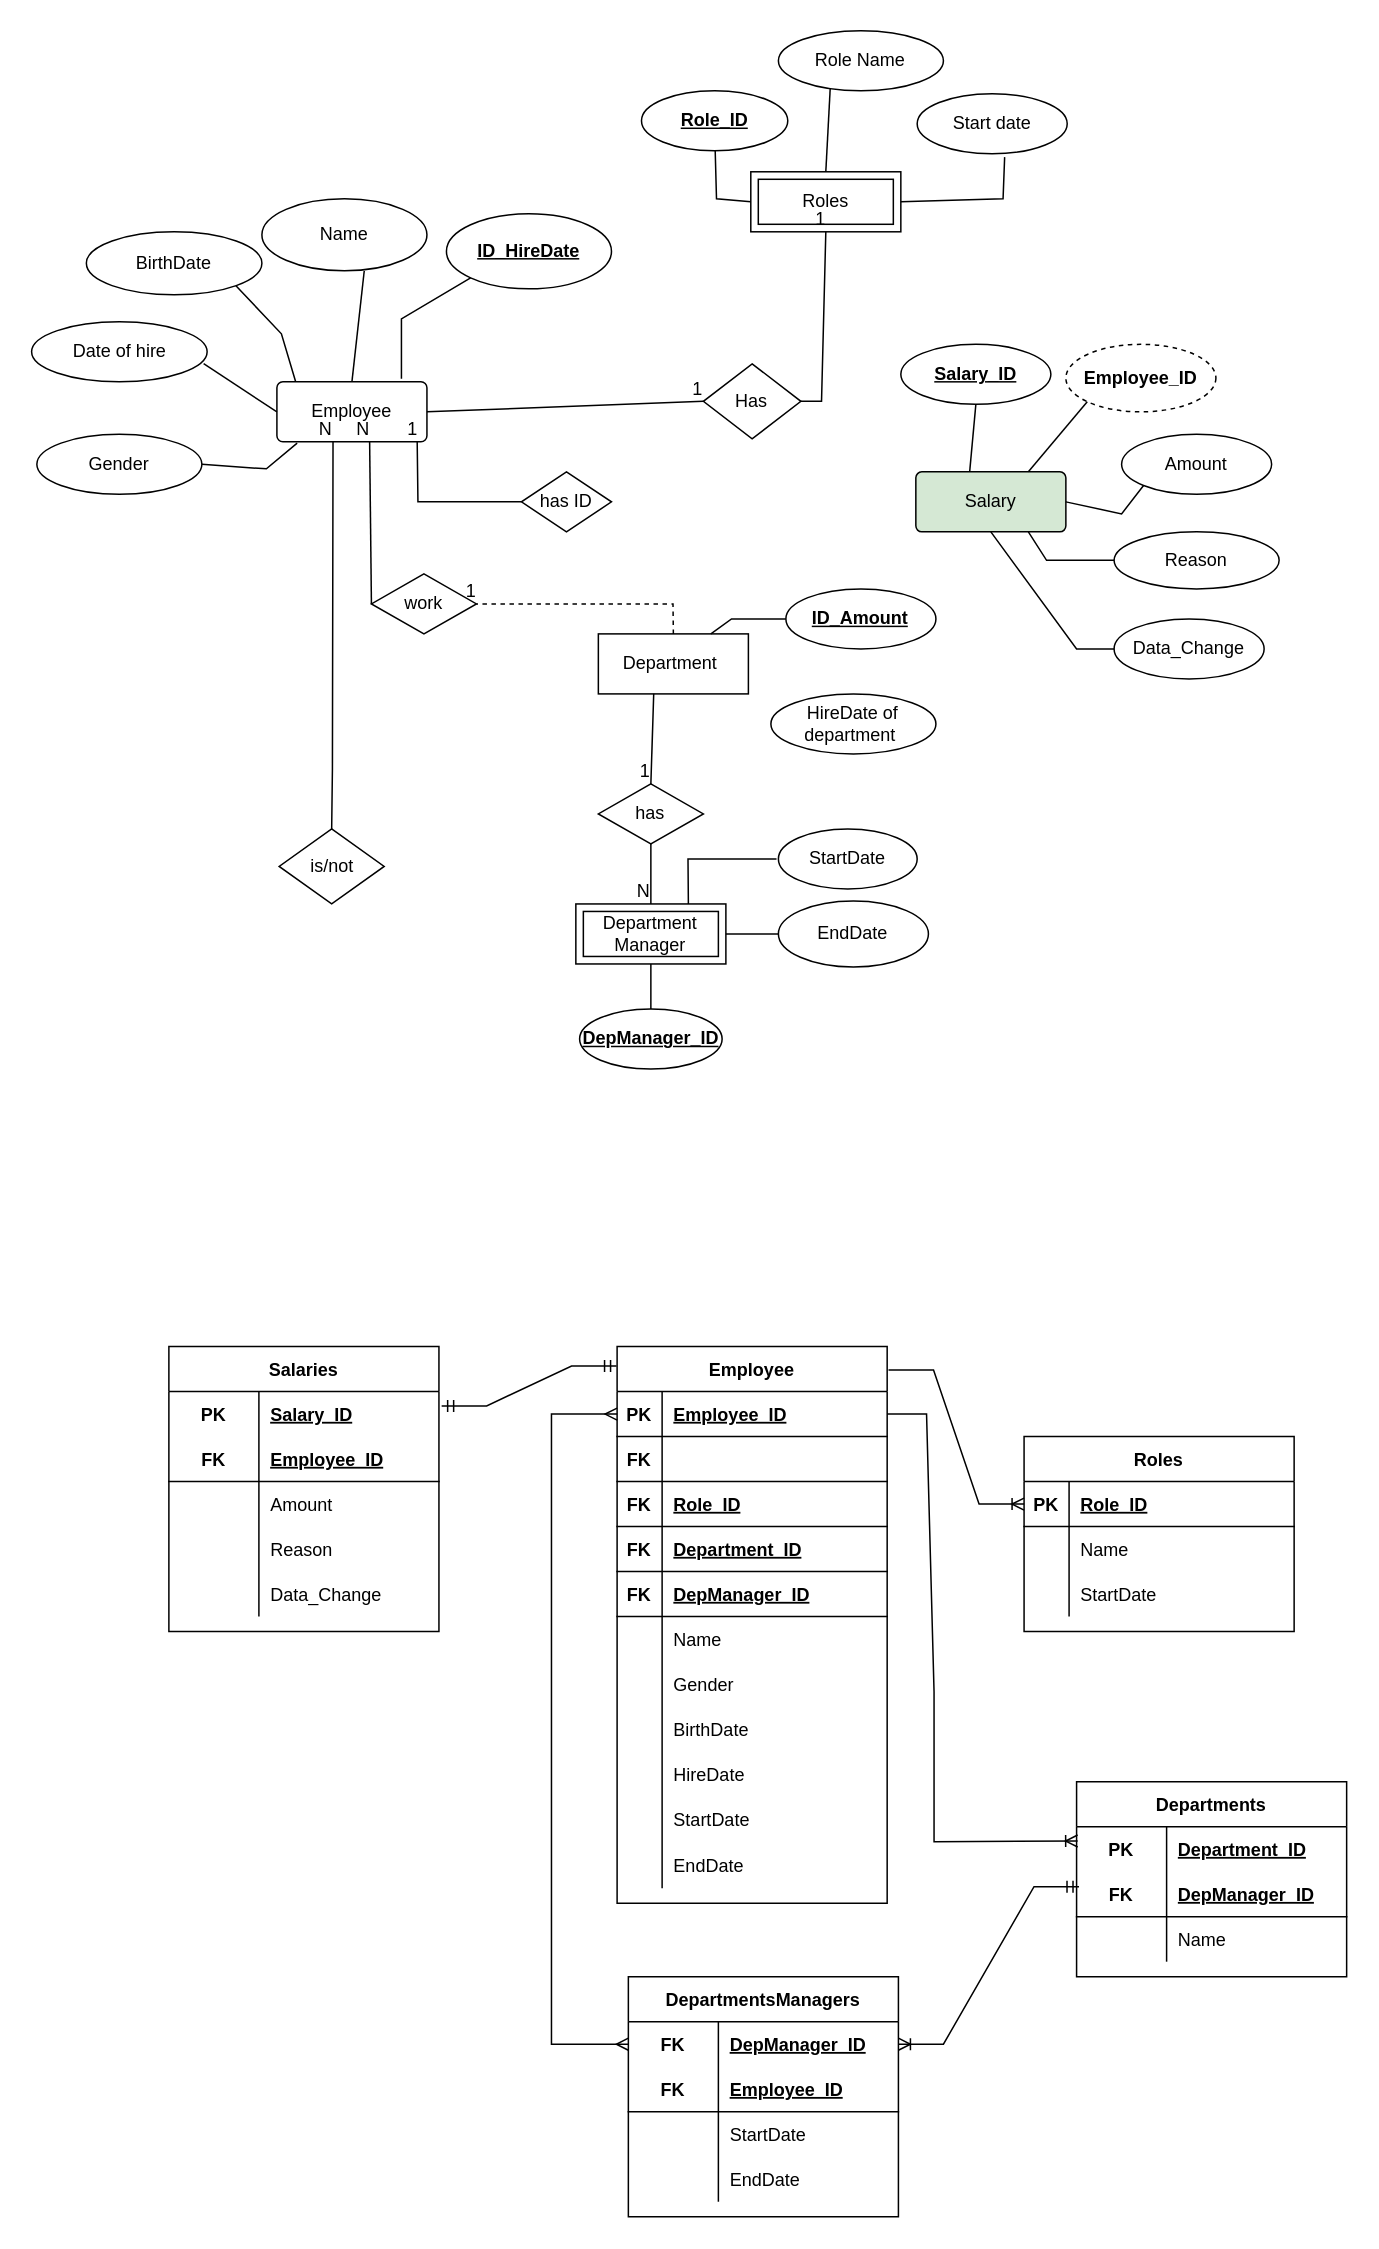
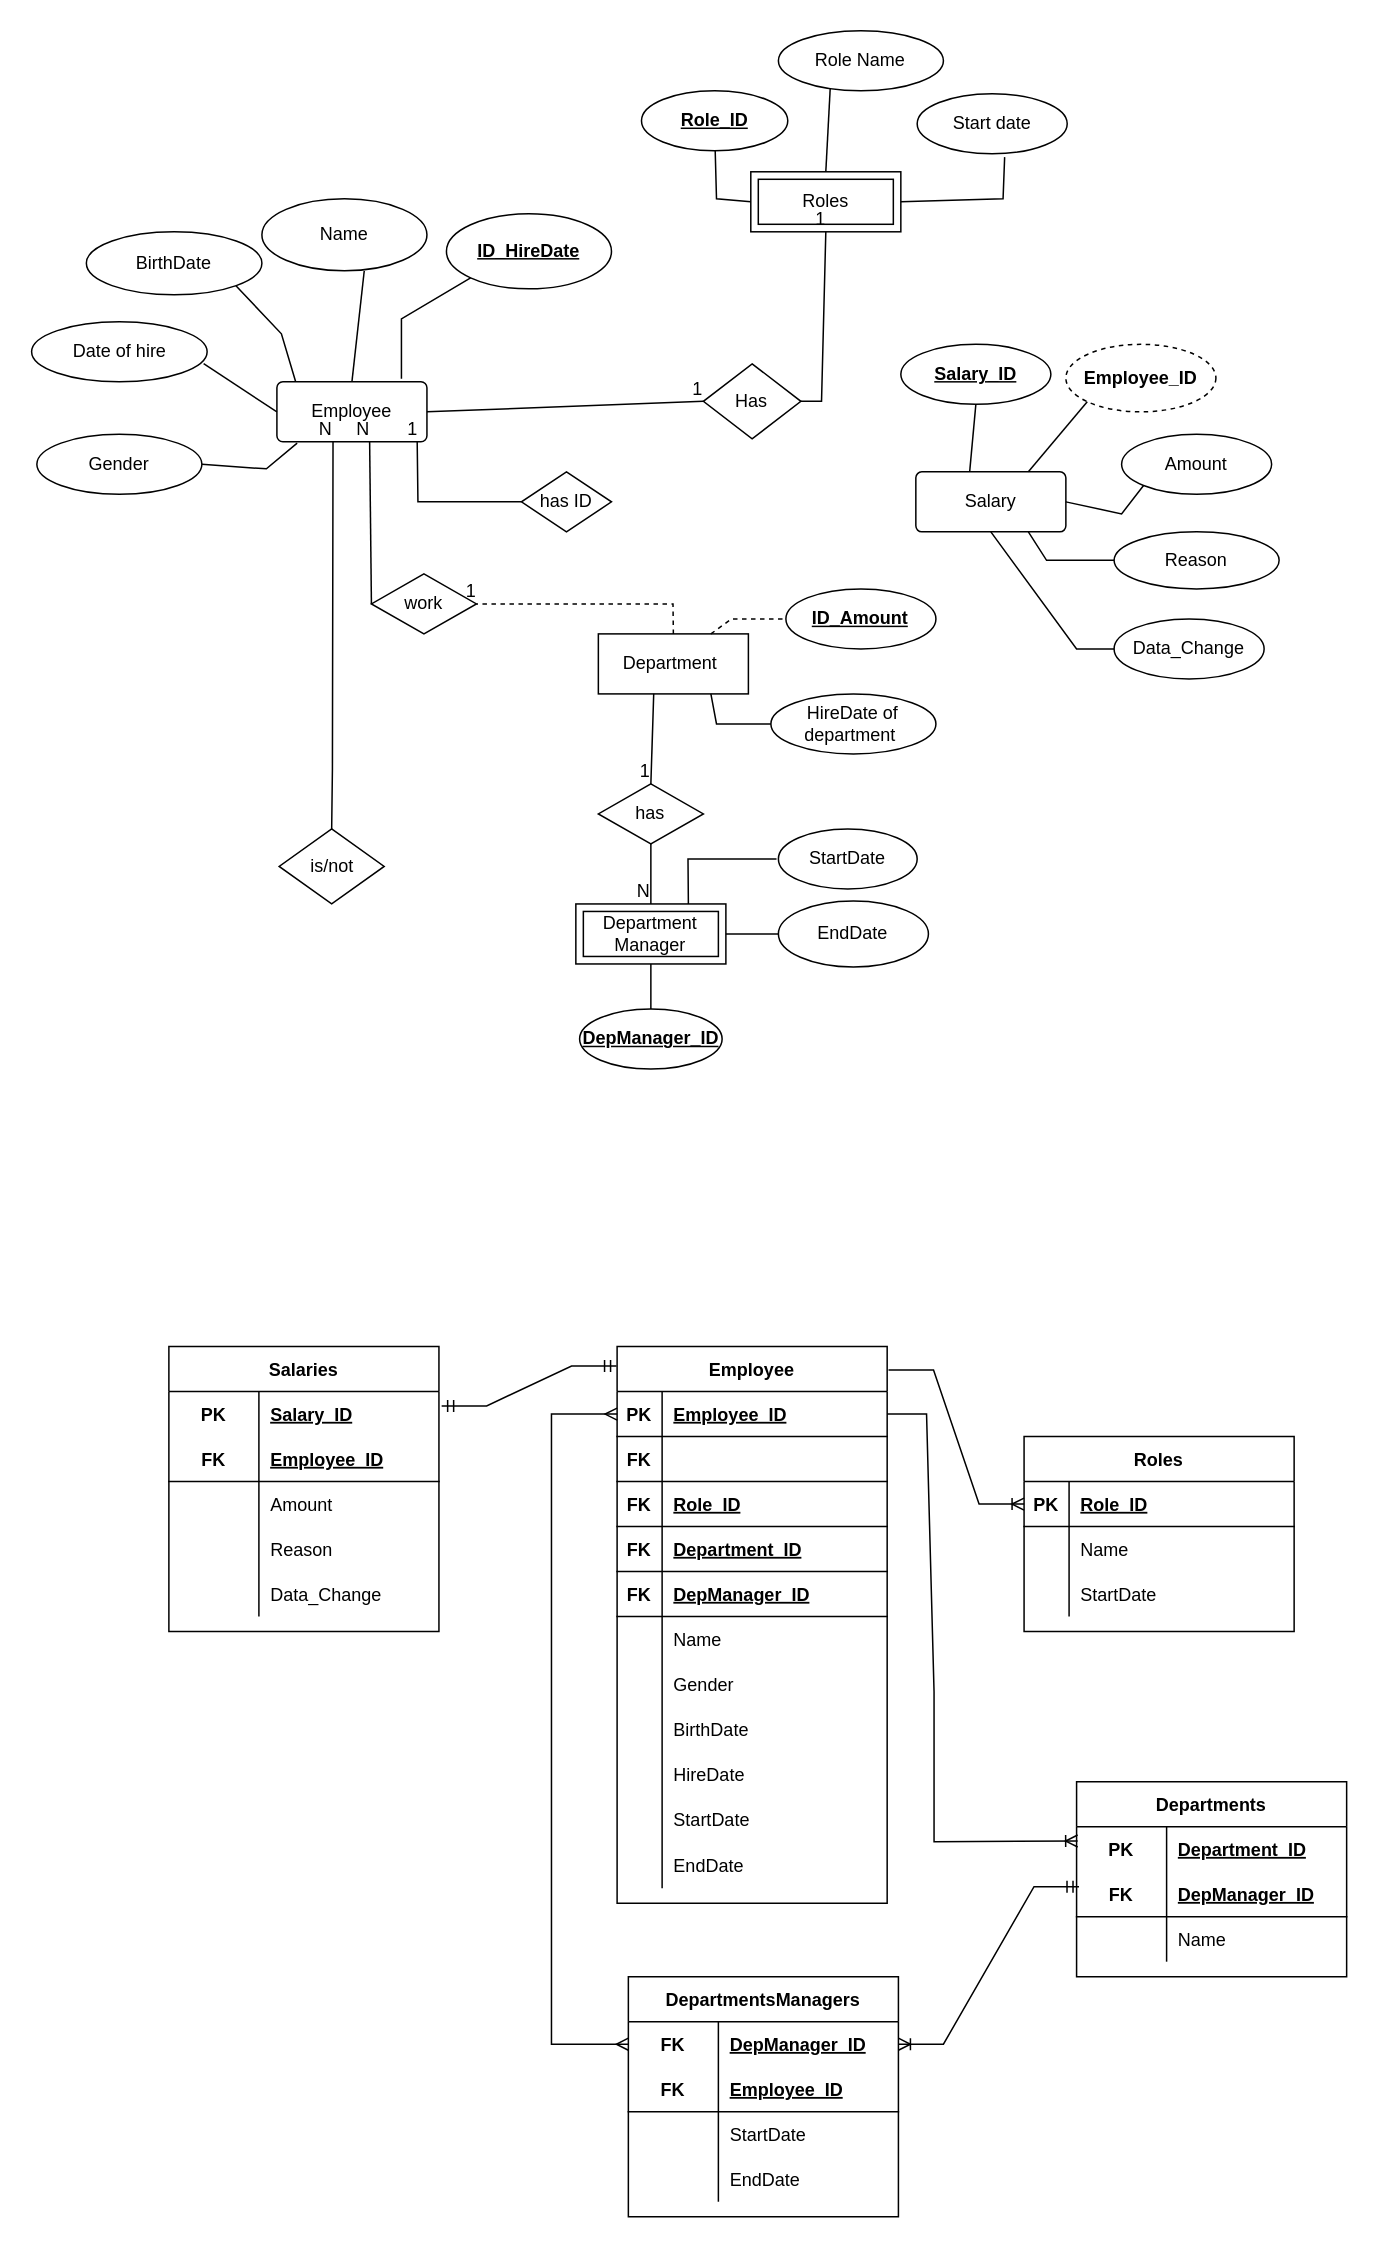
node "Salary": fillcolor #d5e8d4 -> #ffffff
edge "ID_Amount" -- "Department": style solid -> dashed
edge "Department" -- "HireDate of department": added
